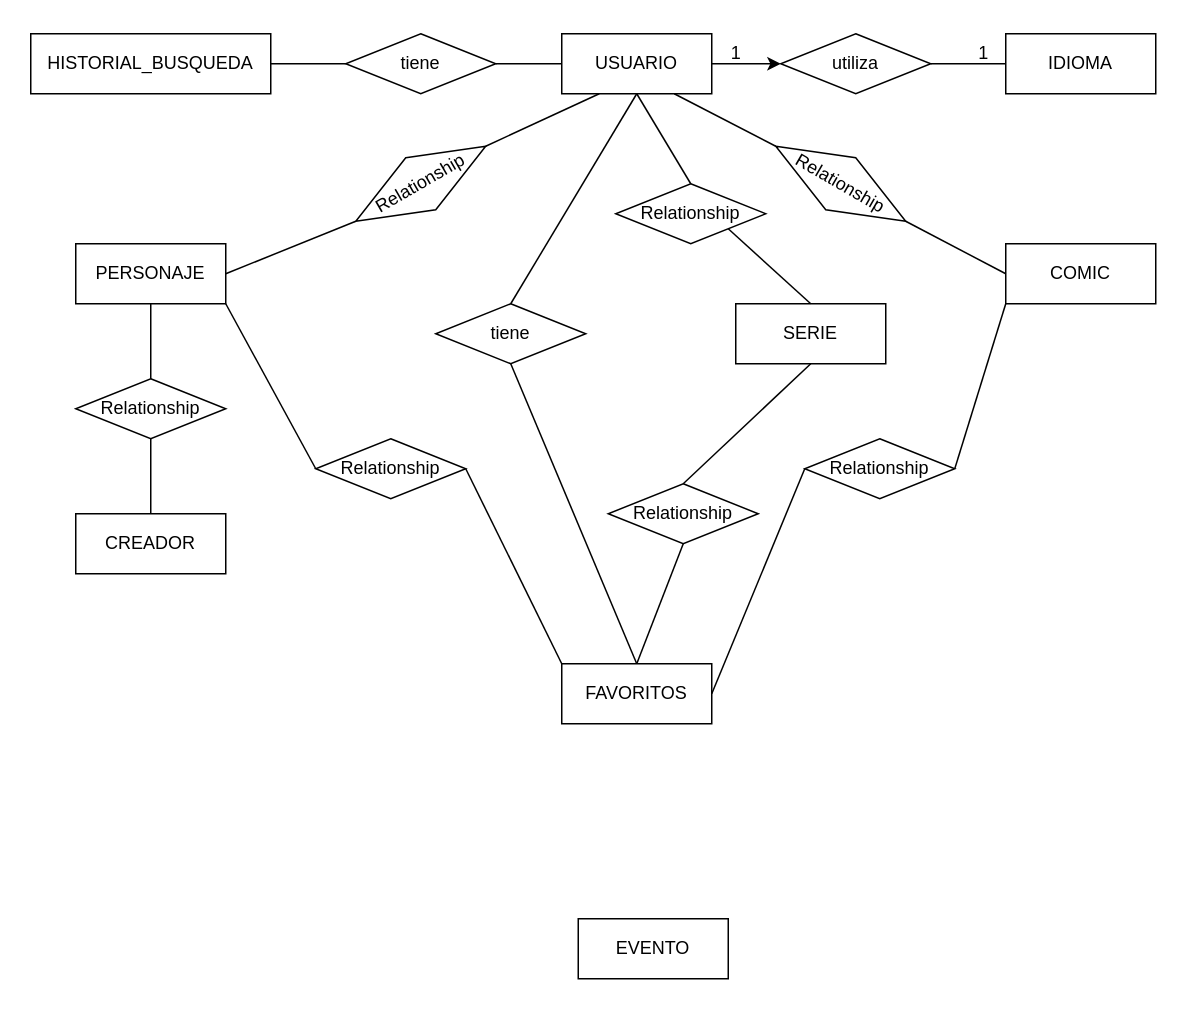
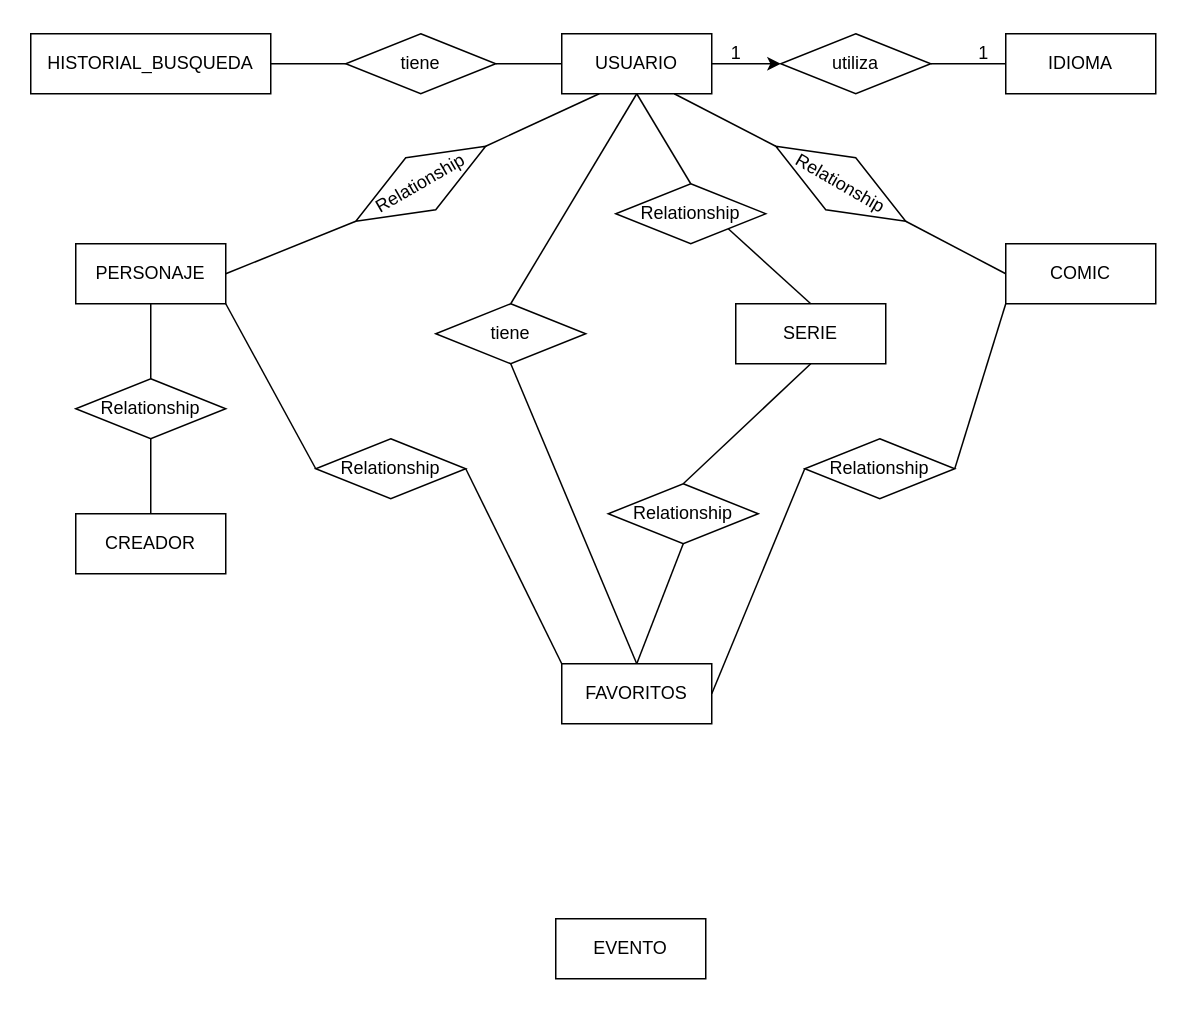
node "EVENTO": moved (653, 949) -> (631, 949)
